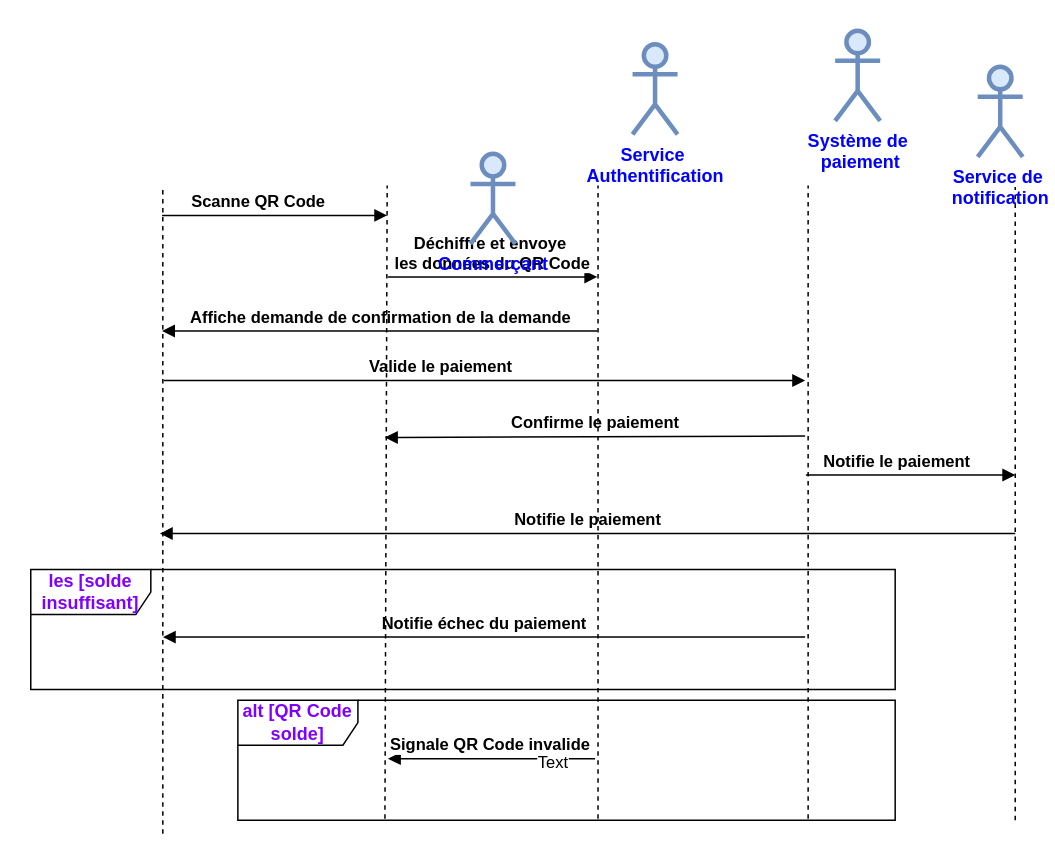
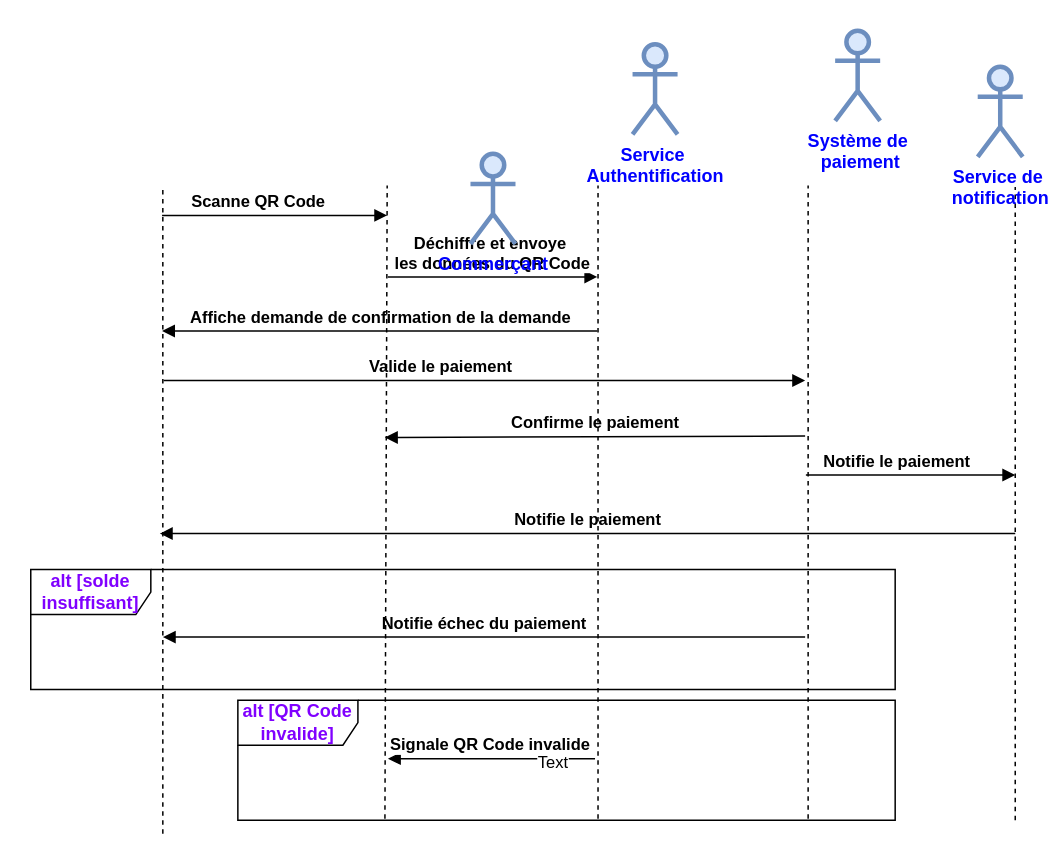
node "les [solde insuffisant]": label "les [solde insuffisant]" -> "alt [solde insuffisant]"
node "alt [QR Code solde]": label "alt [QR Code solde]" -> "alt [QR Code invalide]"
